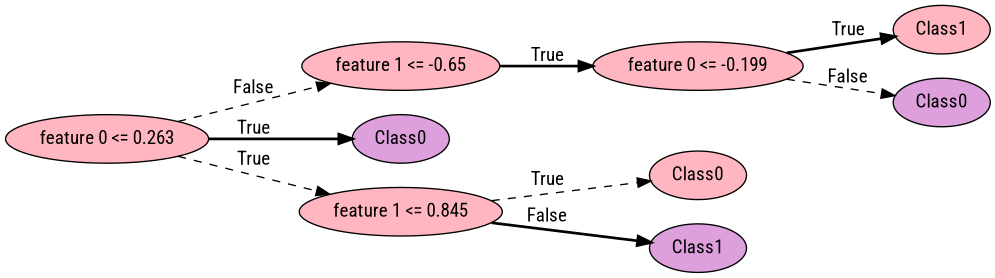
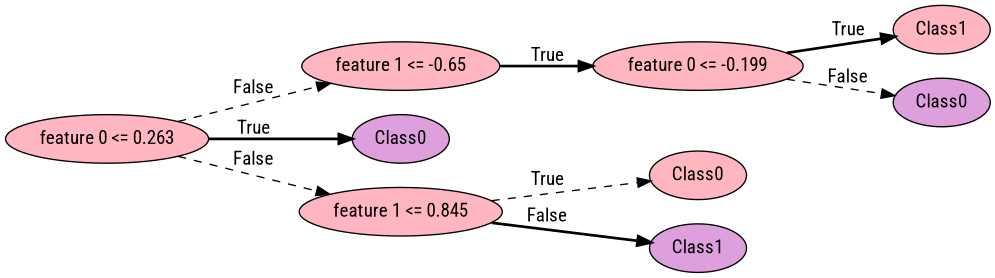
edge "feature 0 <= 0.263" -> "feature 1 <= 0.845": label "True" -> "False"
